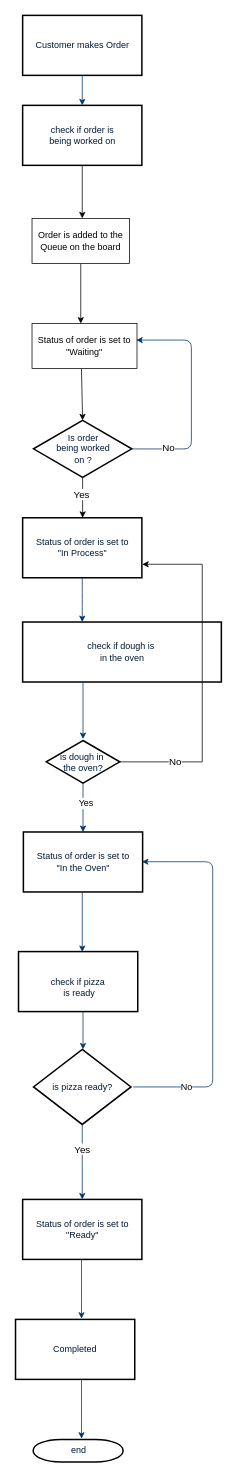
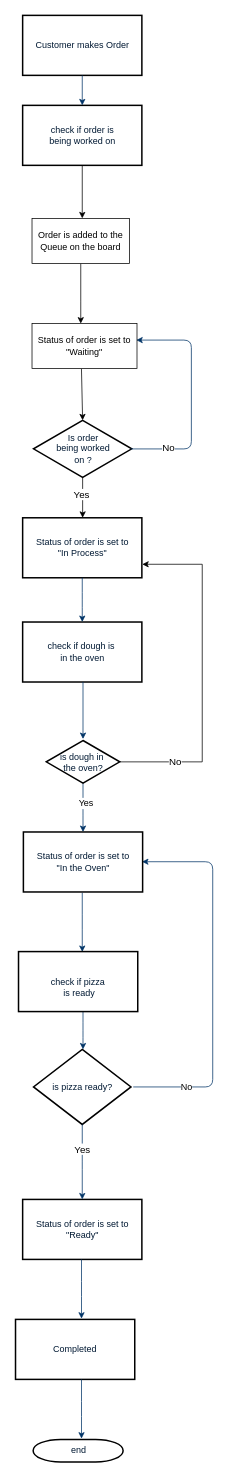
node "check if dough is in the oven": size 199x60 -> 119x60
